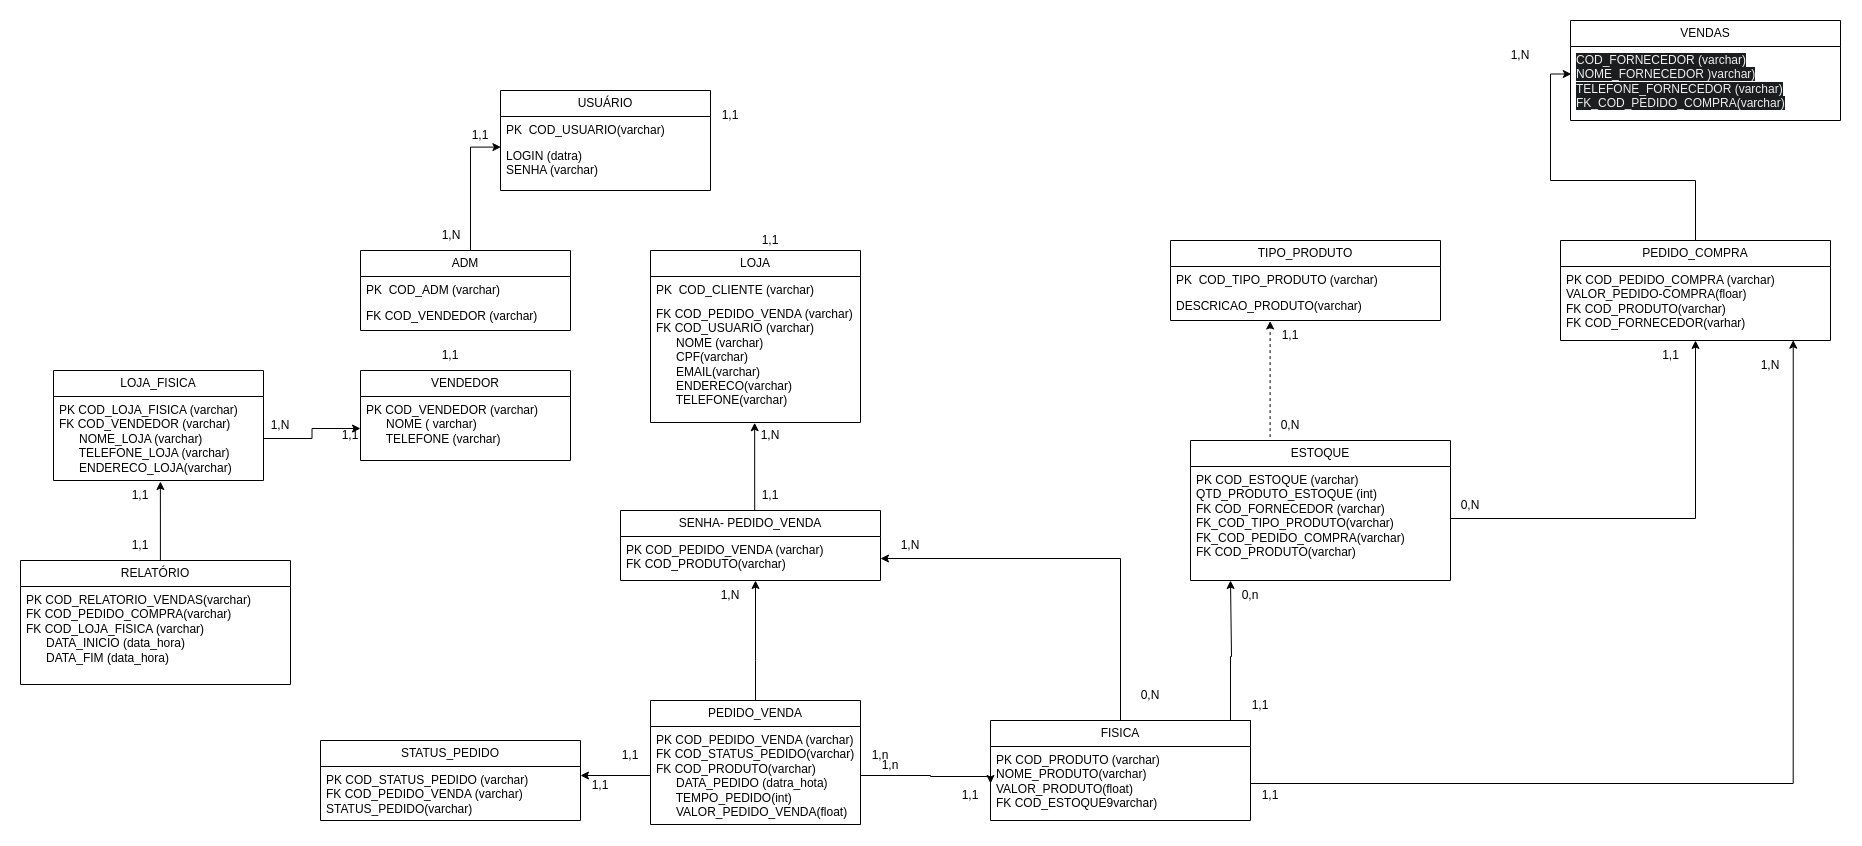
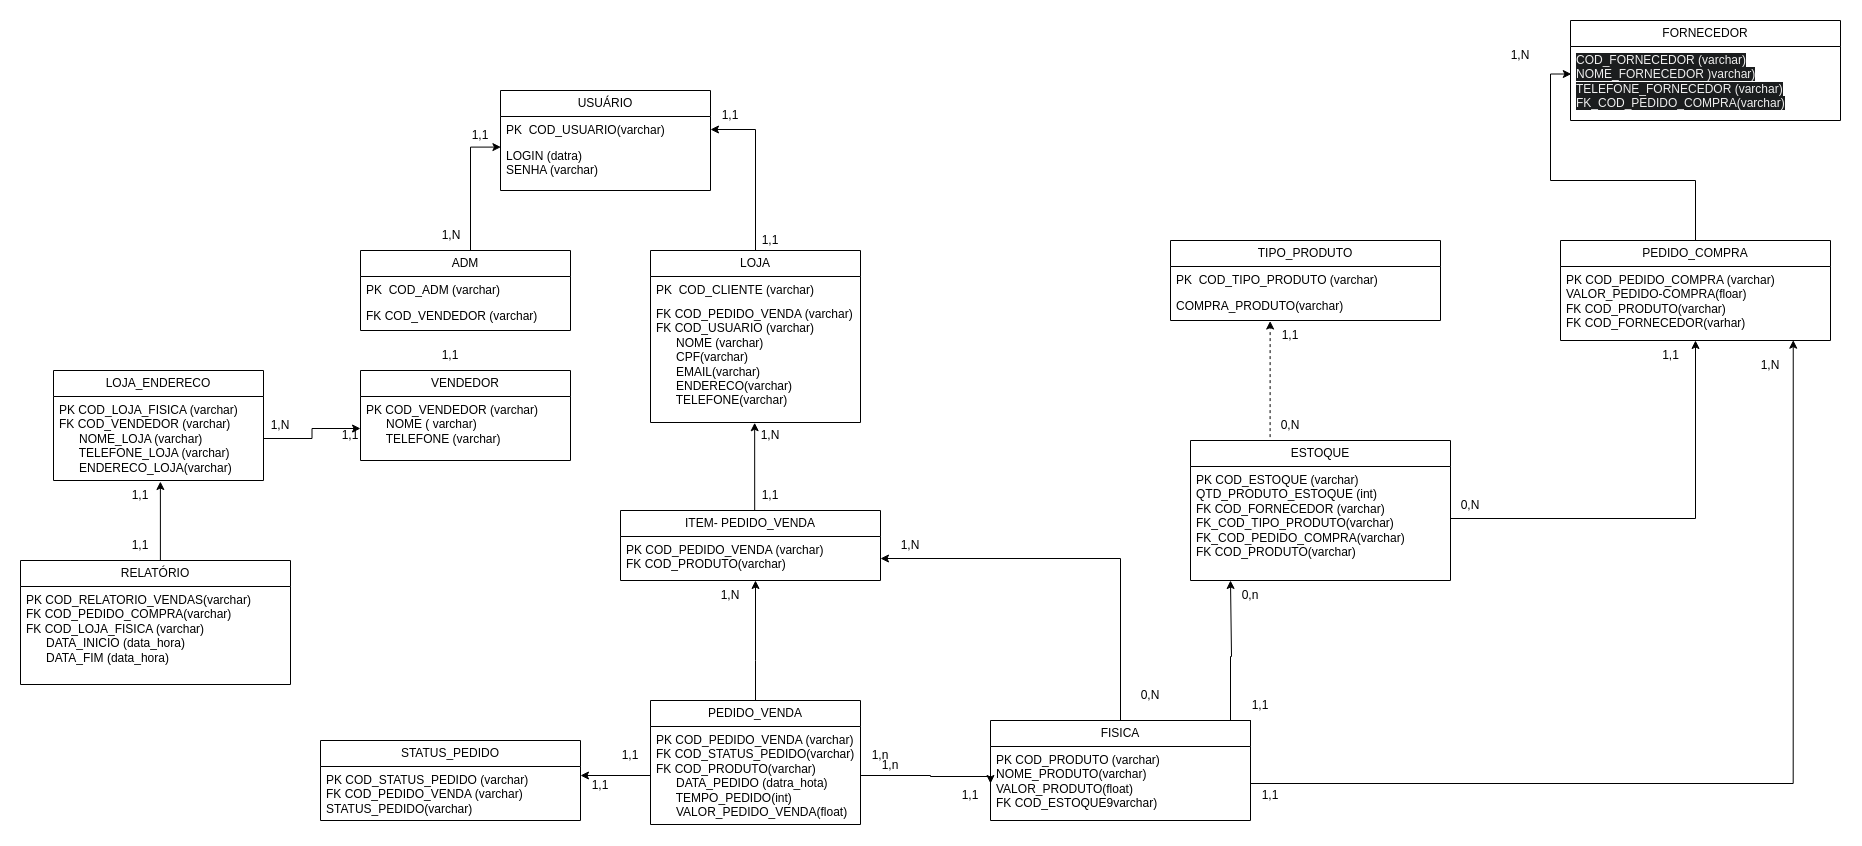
node "VENDAS": label "VENDAS" -> "FORNECEDOR"
edge "LOJA" -> "PK COD_USUARIO(varchar)": added
node "DESCRICAO_PRODUTO(varchar)": label "DESCRICAO_PRODUTO(varchar)" -> "COMPRA_PRODUTO(varchar)"
node "LOJA_FISICA": label "LOJA_FISICA" -> "LOJA_ENDERECO"
node "SENHA- PEDIDO_VENDA": label "SENHA- PEDIDO_VENDA" -> "ITEM- PEDIDO_VENDA"
